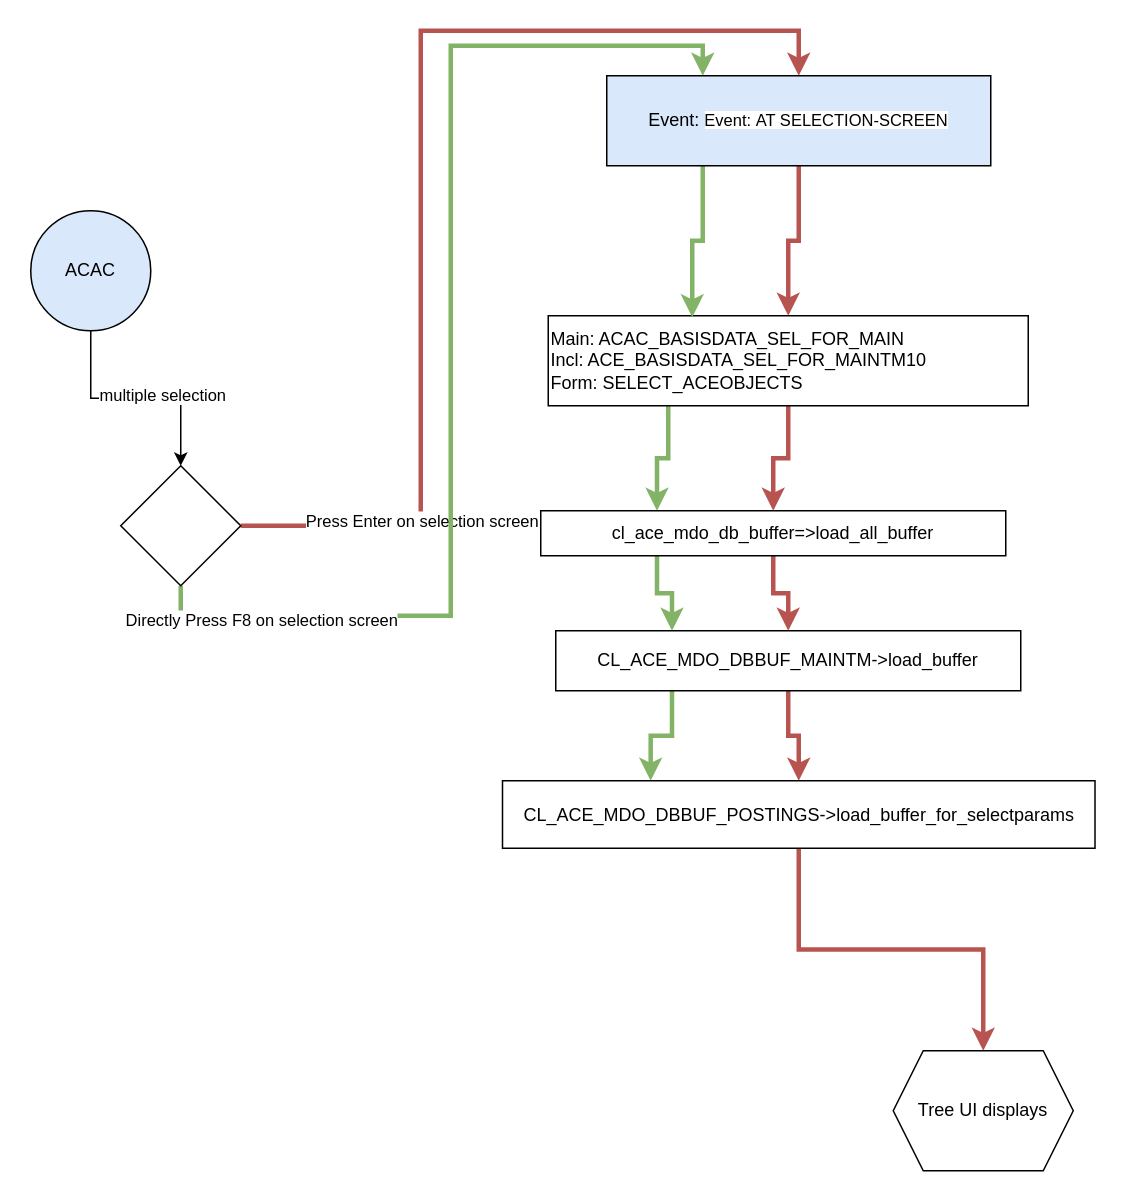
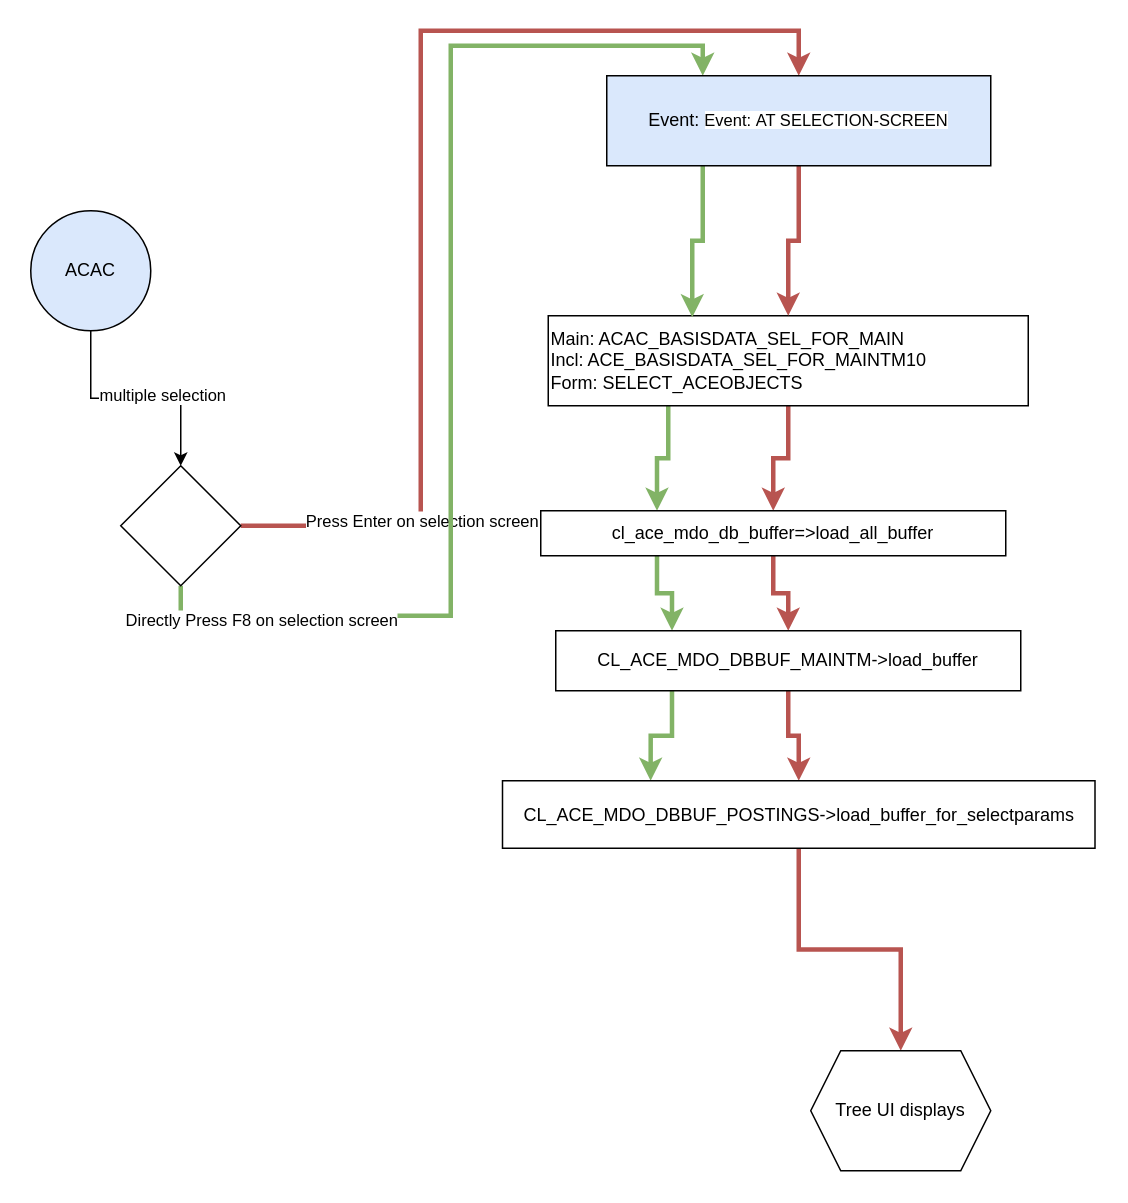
node "Tree UI displays": moved (983, 1111) -> (901, 1111)
